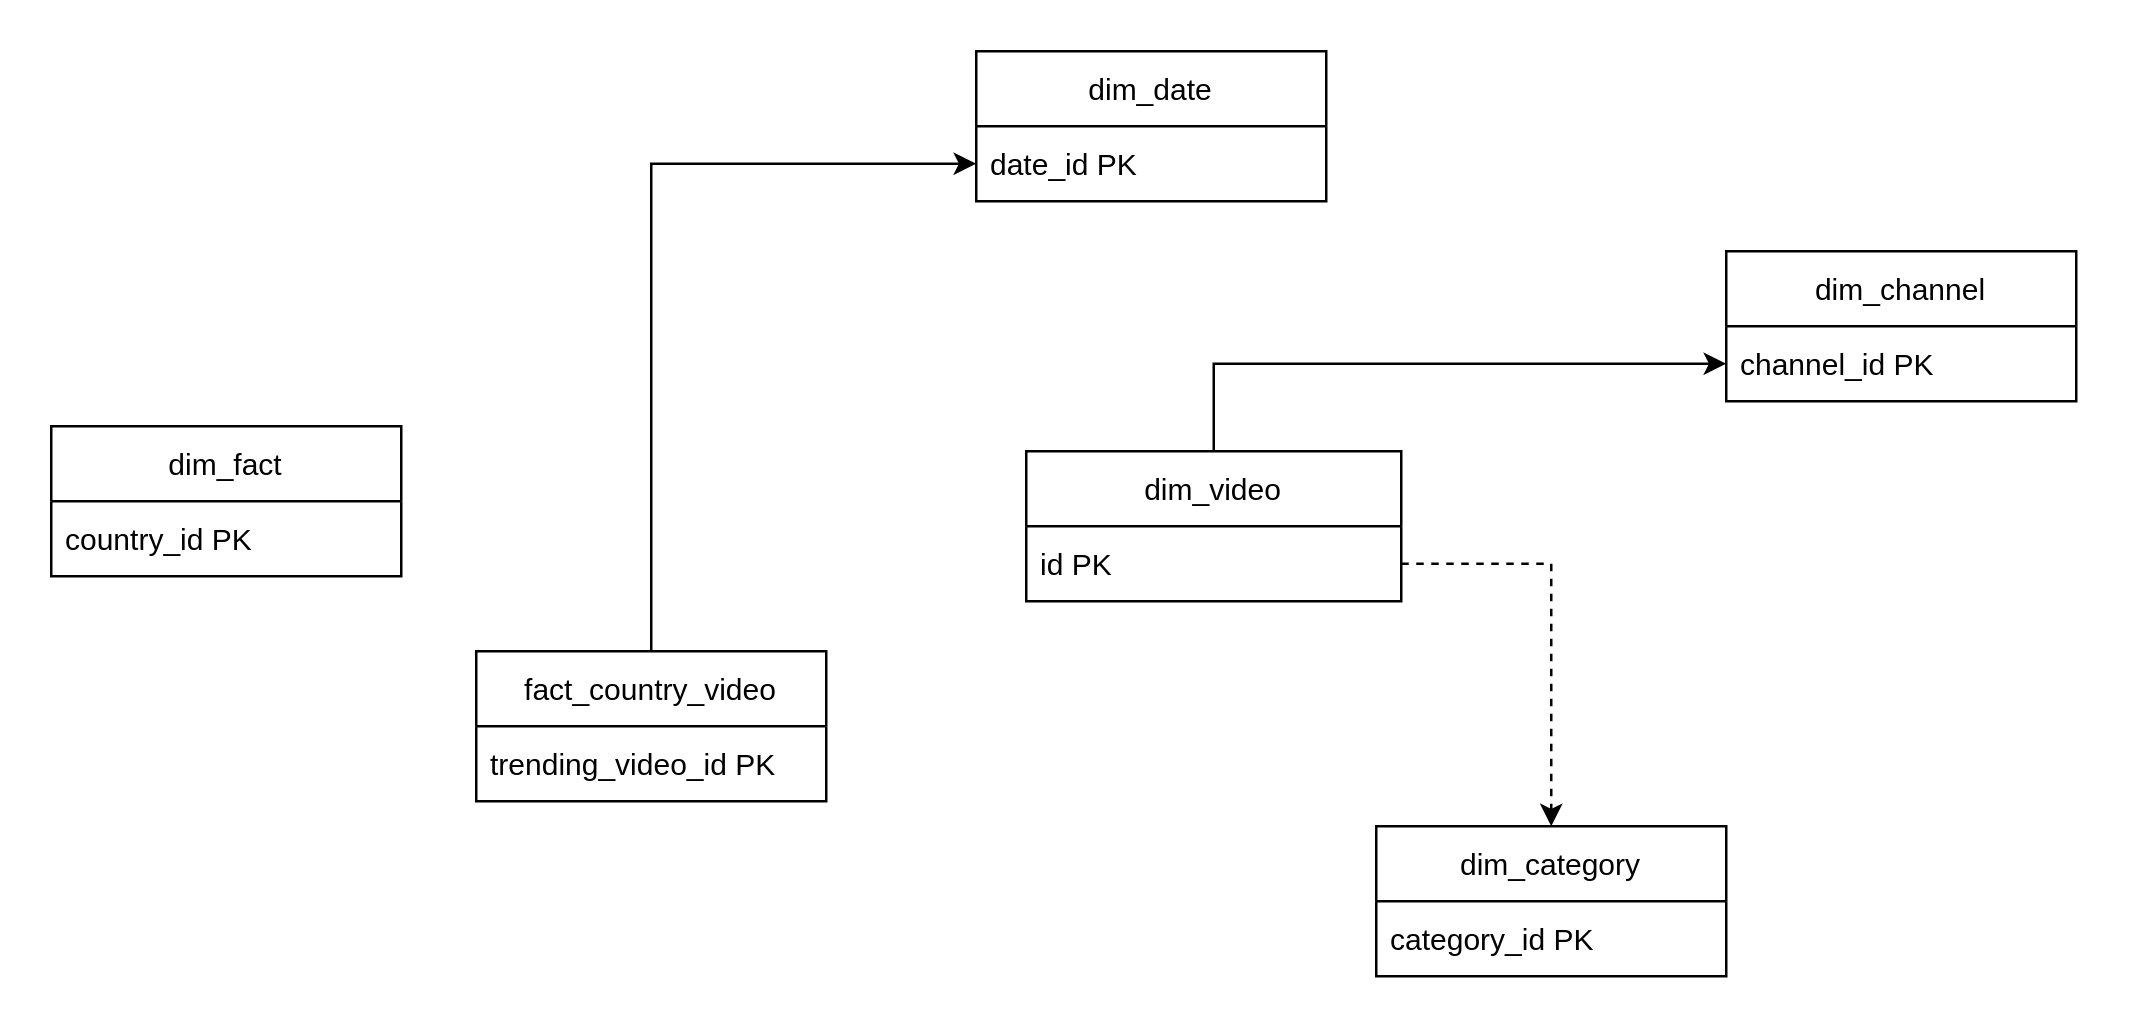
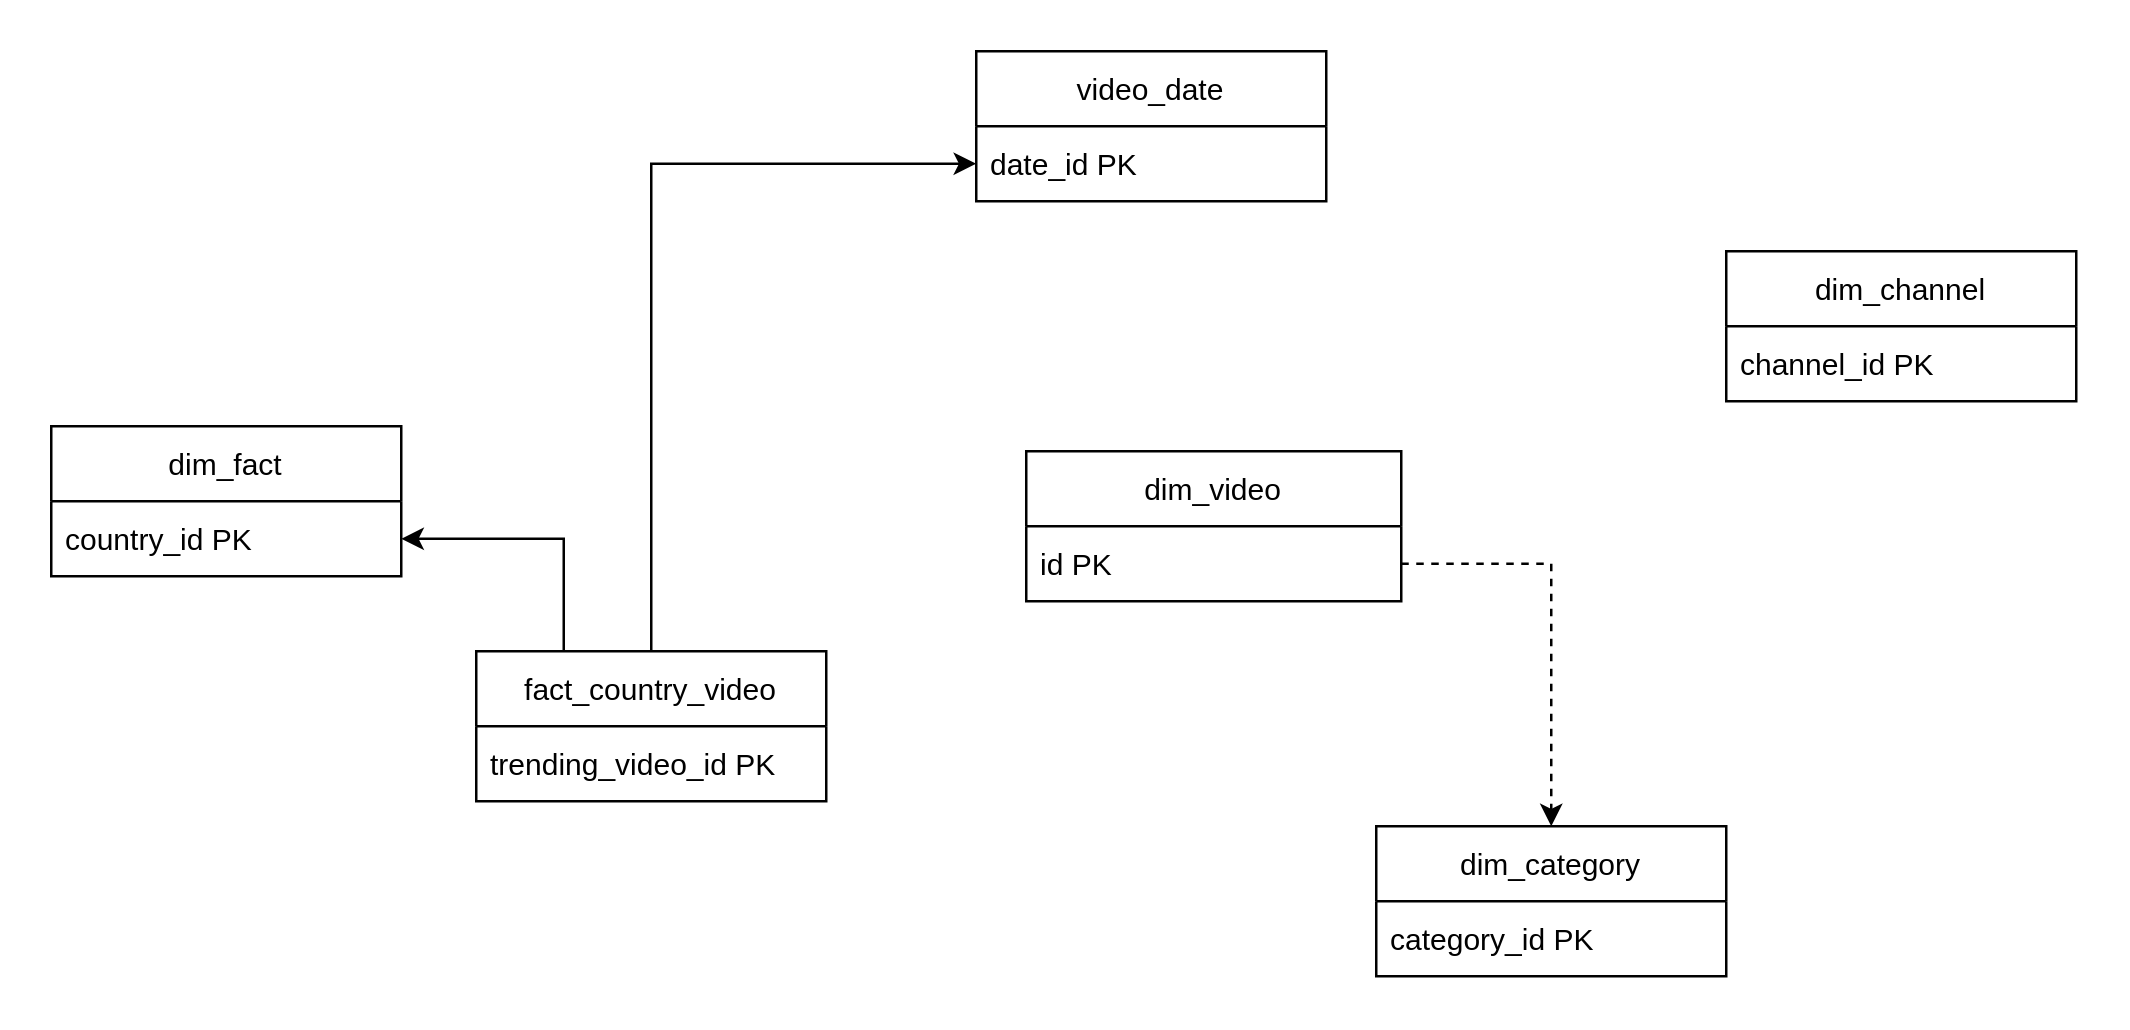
node "dim_date": label "dim_date" -> "video_date"
edge "dim_video" -> "channel_id PK": removed
edge "fact_country_video" -> "country_id PK": added
